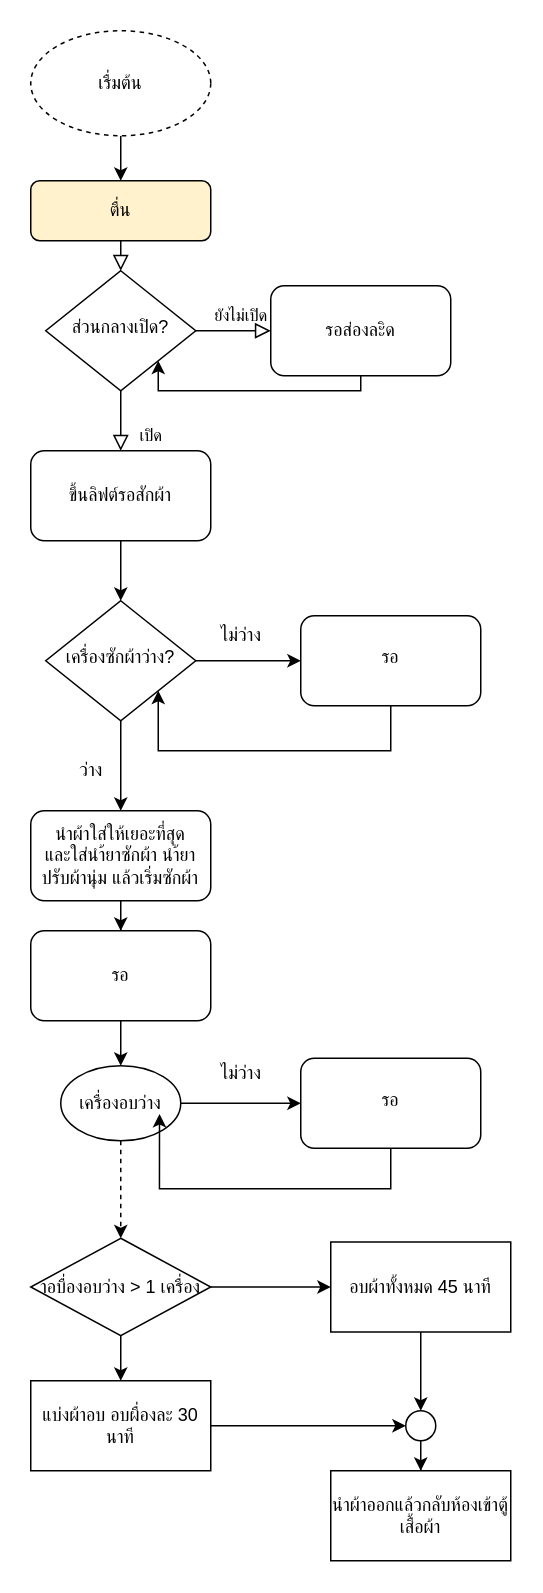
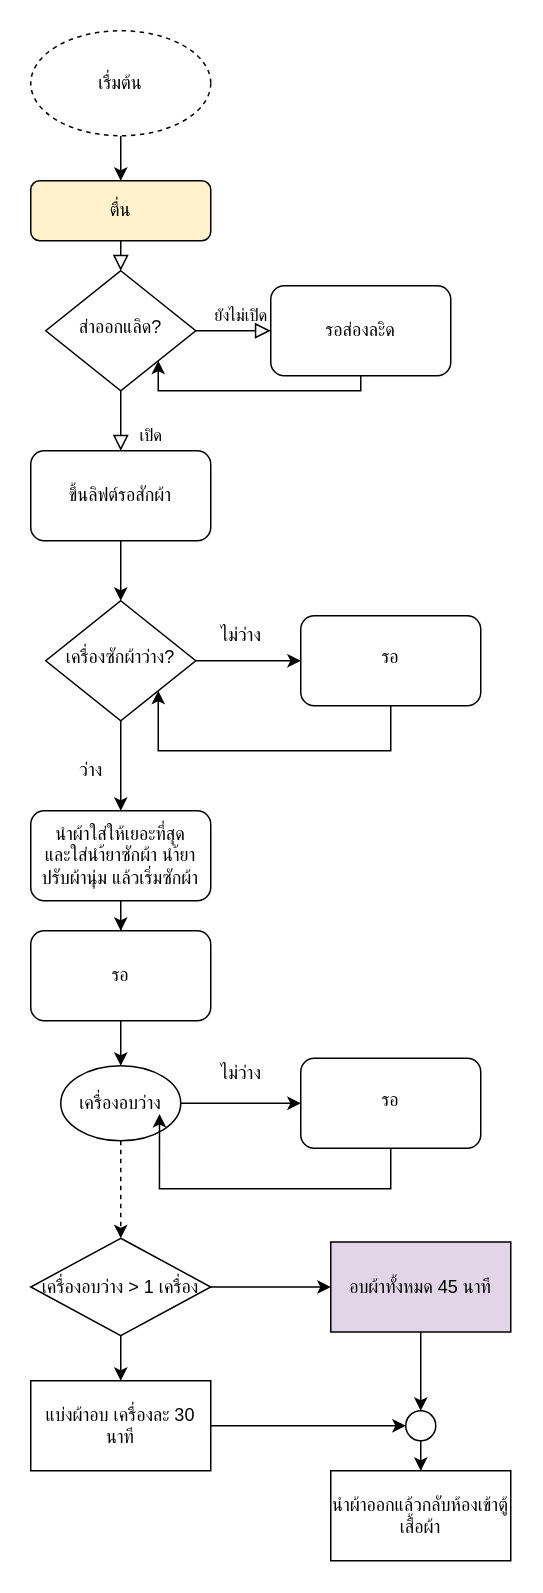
node "ส่วนกลางเปิด?": label "ส่วนกลางเปิด?" -> "ส่าออกแลิด?"
node "อบผ้าทั้งหมด 45 นาที": fillcolor #ffffff -> #e1d5e7
node "าอบื่องอบว่าง > 1 เครื่อง": label "าอบื่องอบว่าง > 1 เครื่อง" -> "เครื่องอบว่าง > 1 เครื่อง"
node "แบ่งผ้าอบ อบผื่องละ 30 นาที": label "แบ่งผ้าอบ อบผื่องละ 30 นาที" -> "แบ่งผ้าอบ เครื่องละ 30 นาที"
